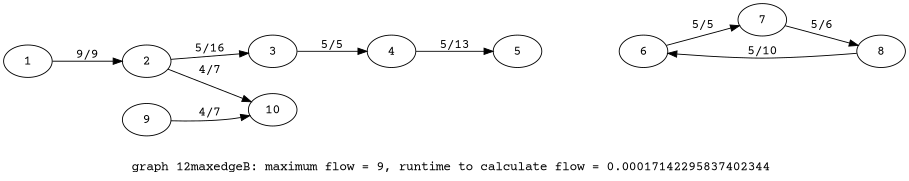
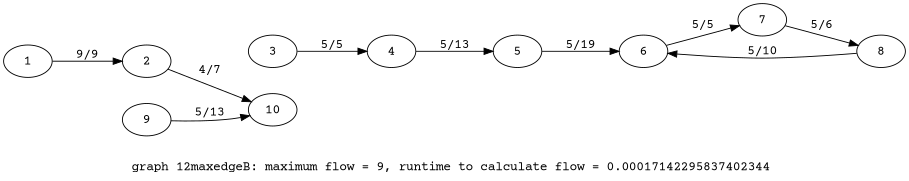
edge "5" -> "6": added, label "5/19"
edge "2" -> "3": removed, label "5/16"
edge "9" -> "10": label " 4/7 " -> " 5/13 "
